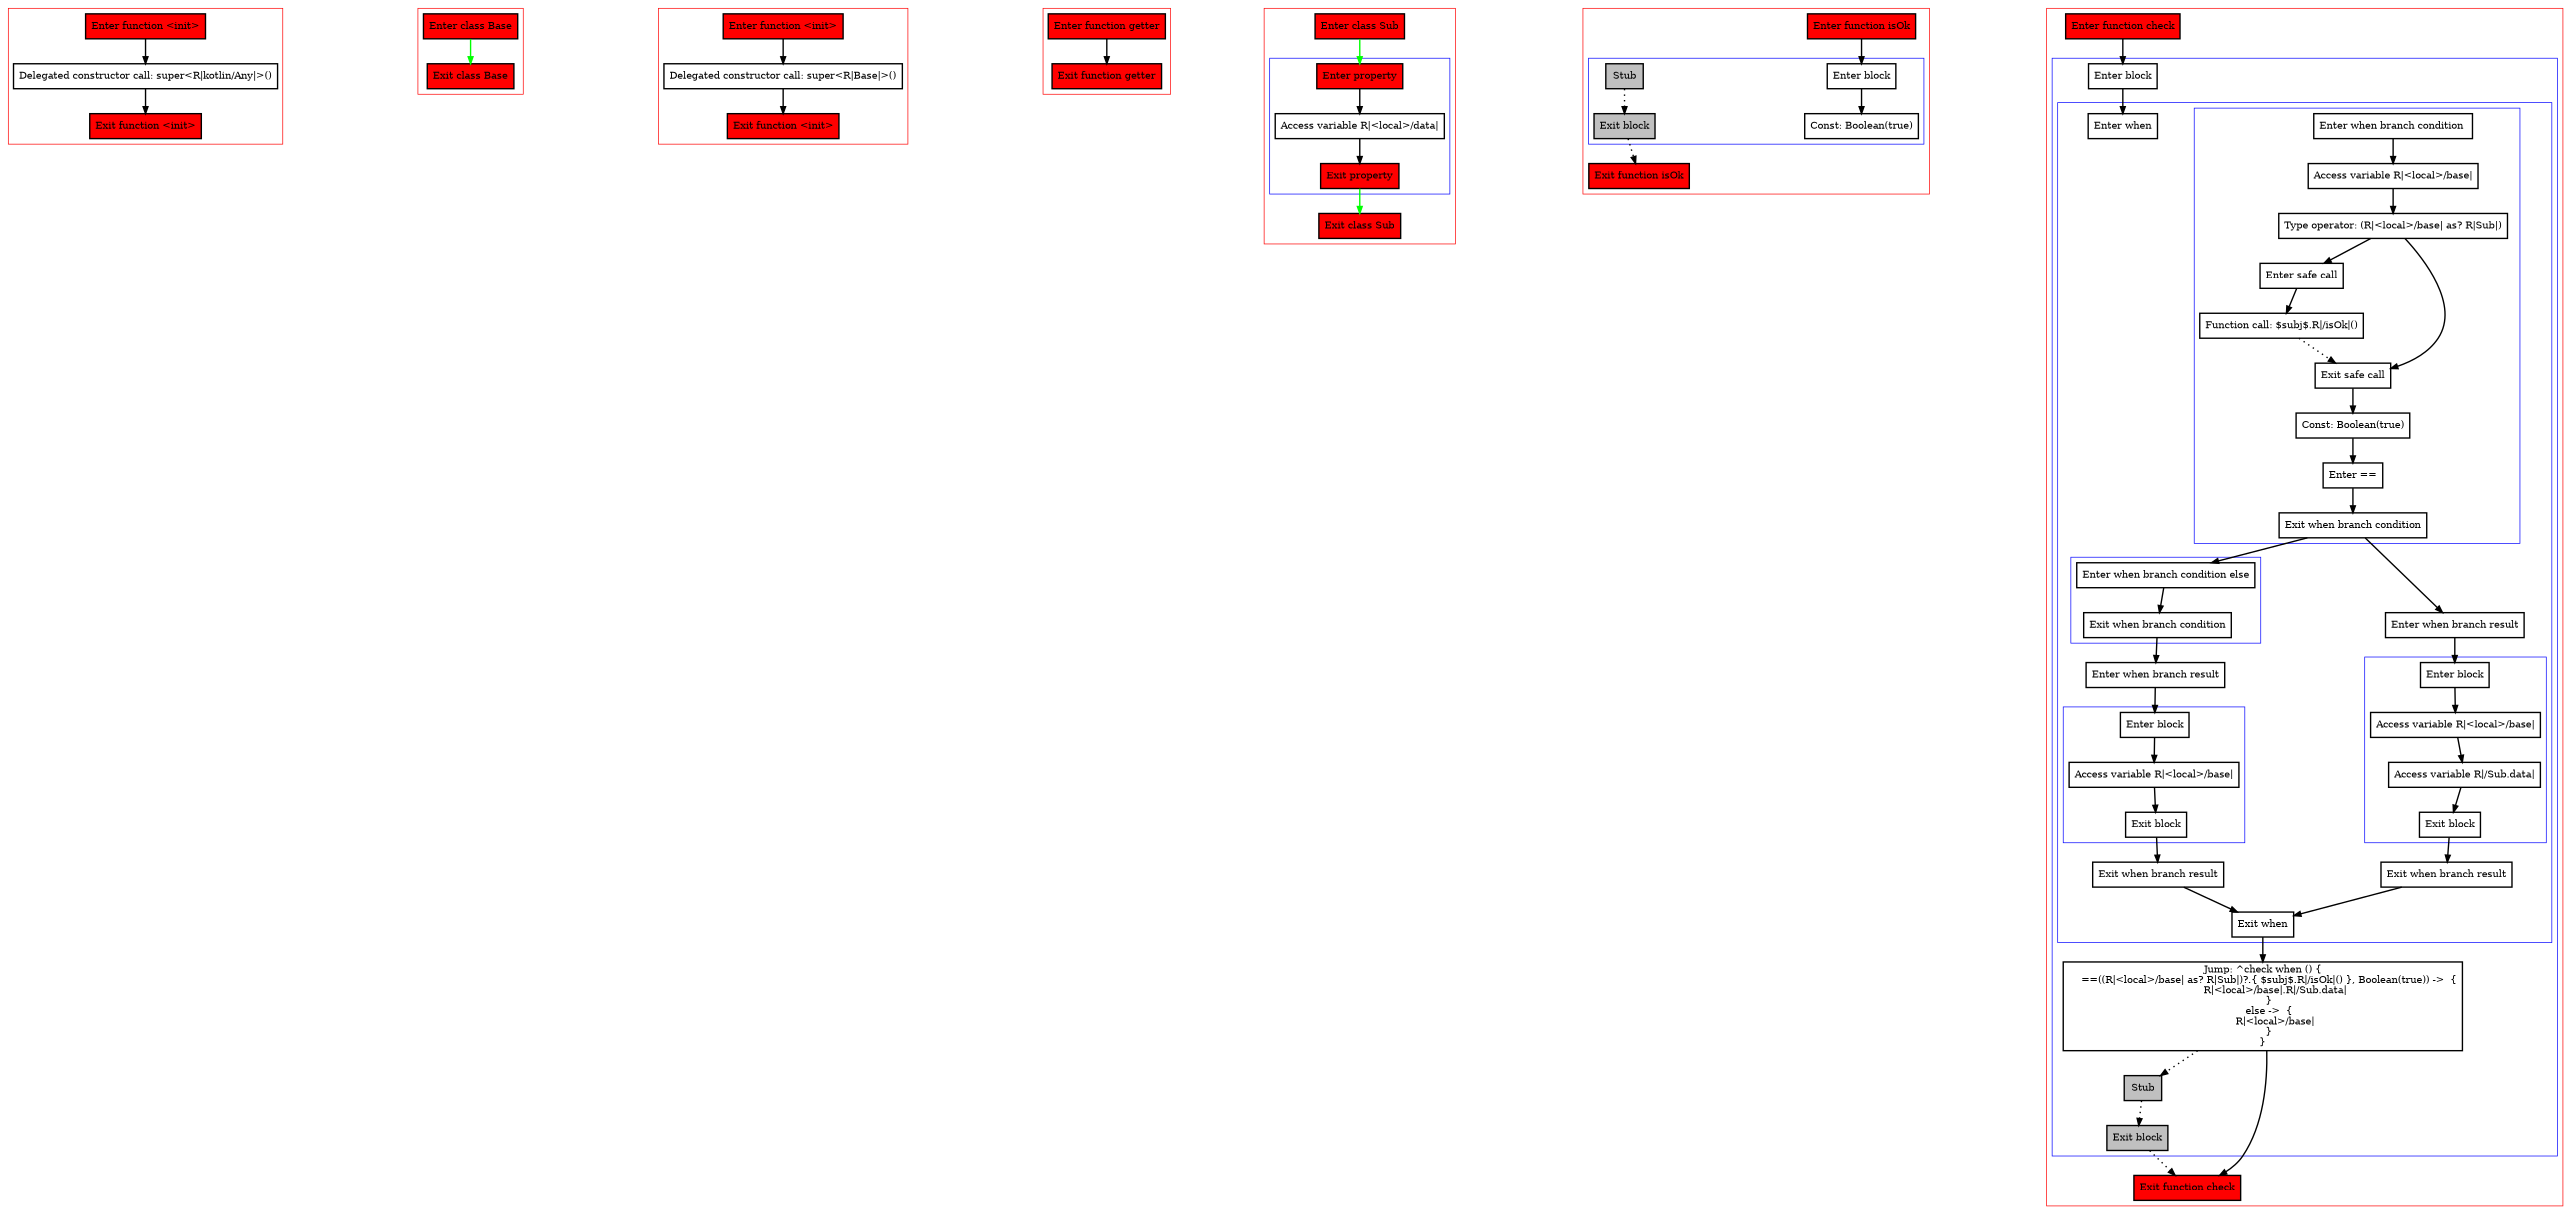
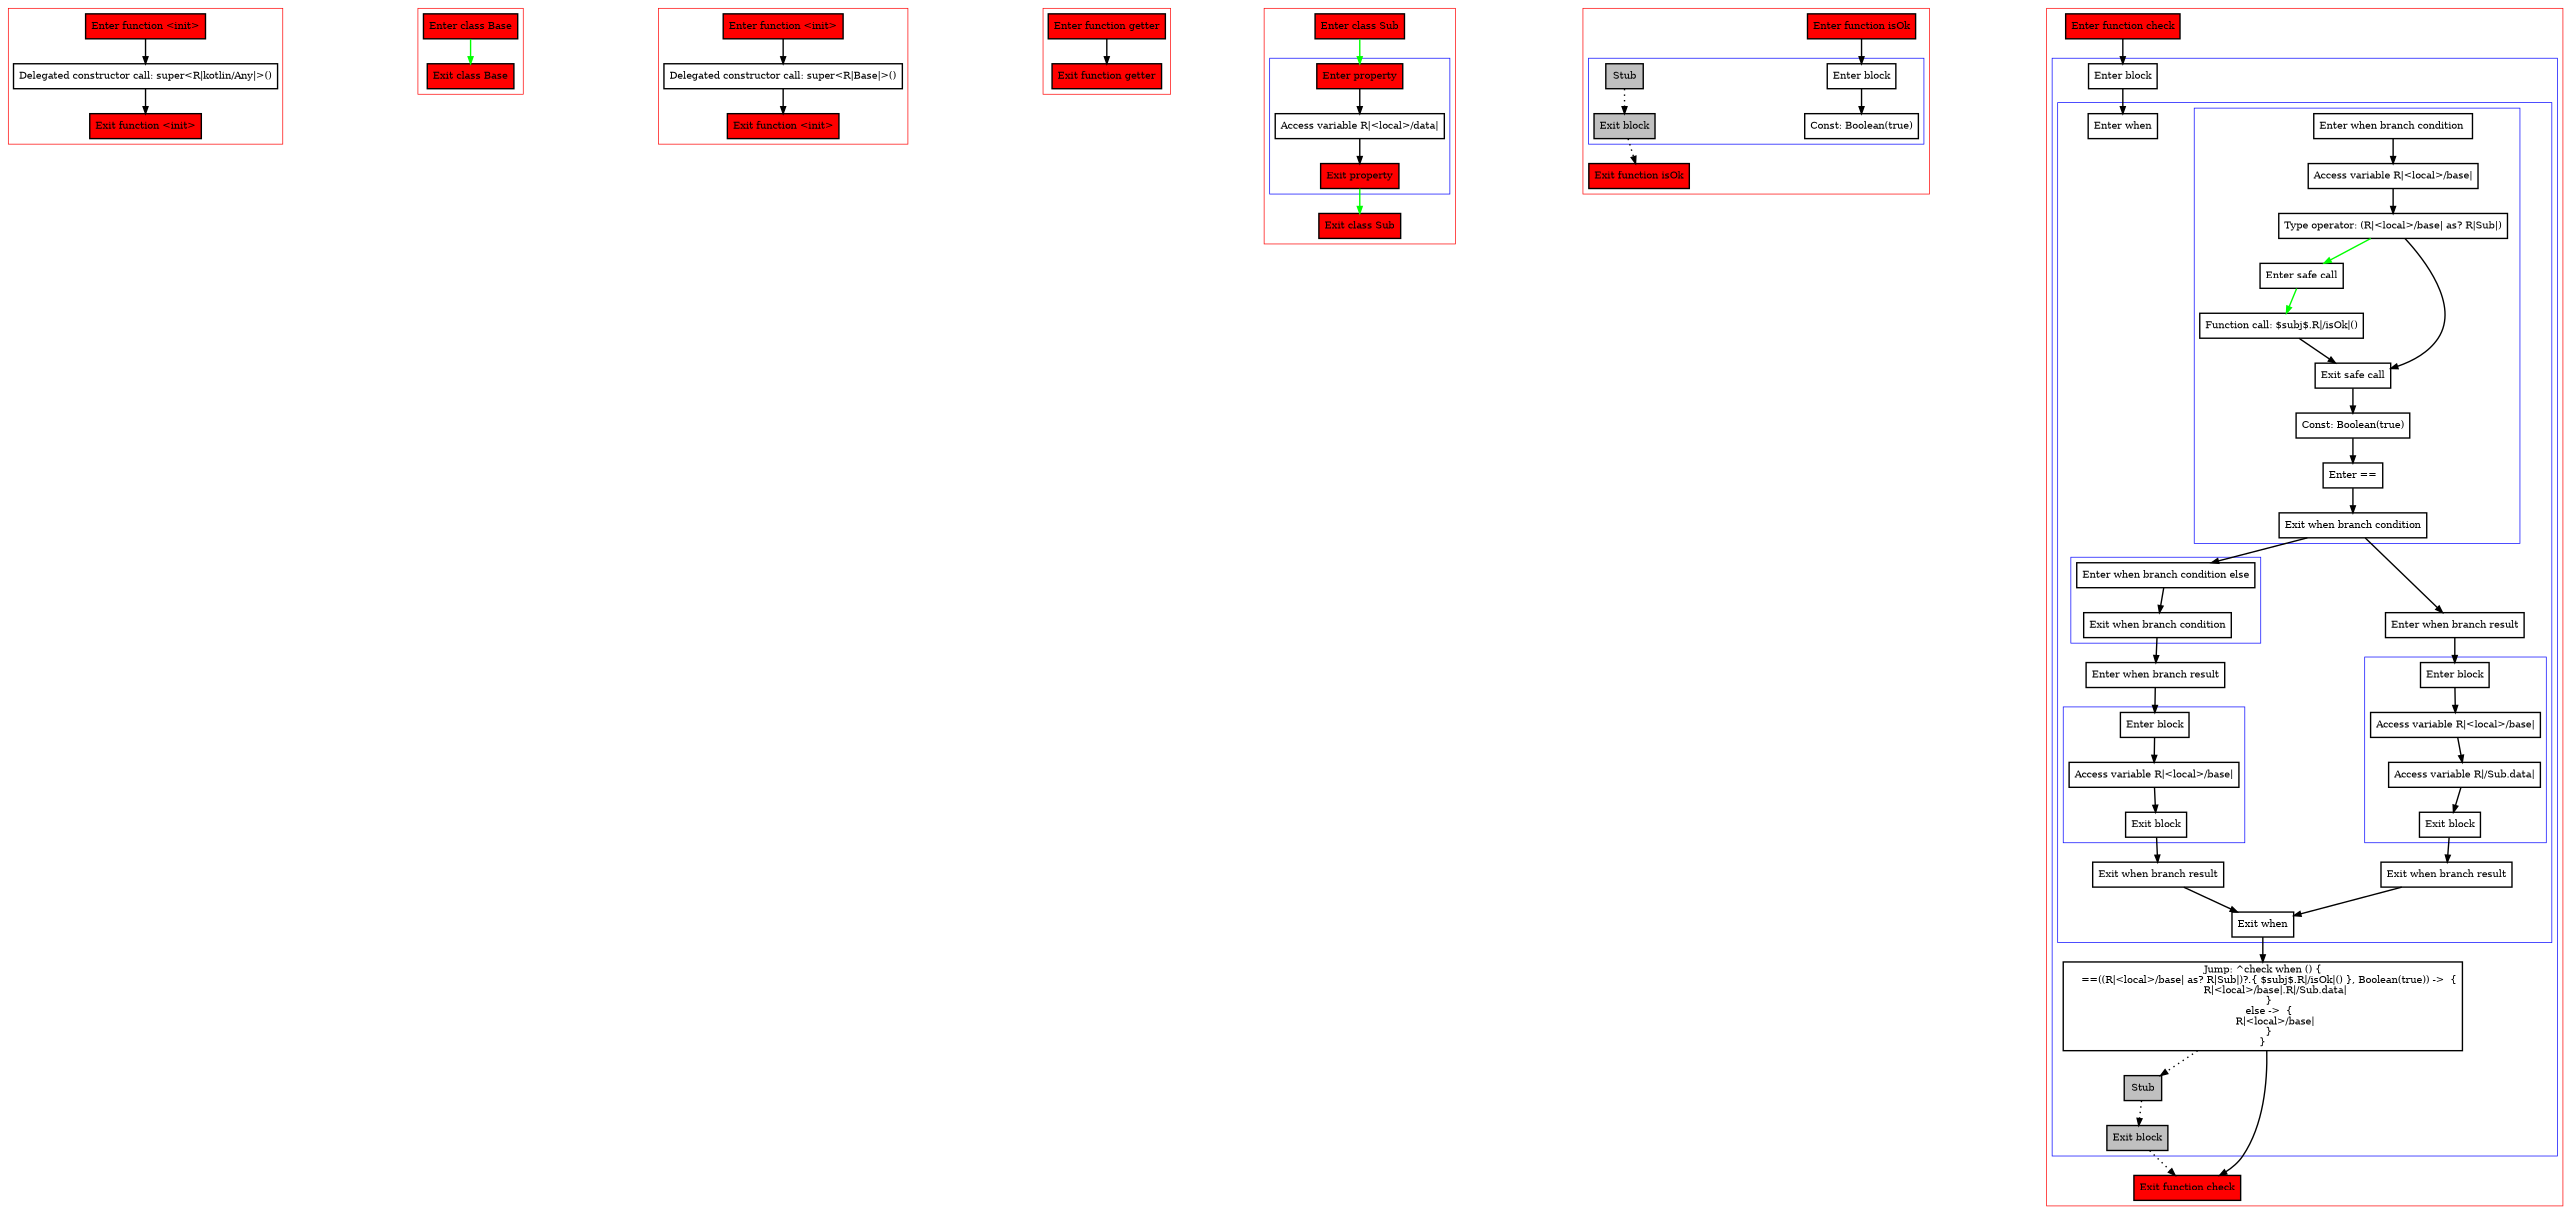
edge "Type operator: (R|<local>/base| as? R|Sub|)" -> "Enter safe call": color black -> green
edge "Enter safe call" -> "Function call: $subj$.R|/isOk|()": color black -> green
edge "Function call: $subj$.R|/isOk|()" -> "Exit safe call": style dotted -> solid
